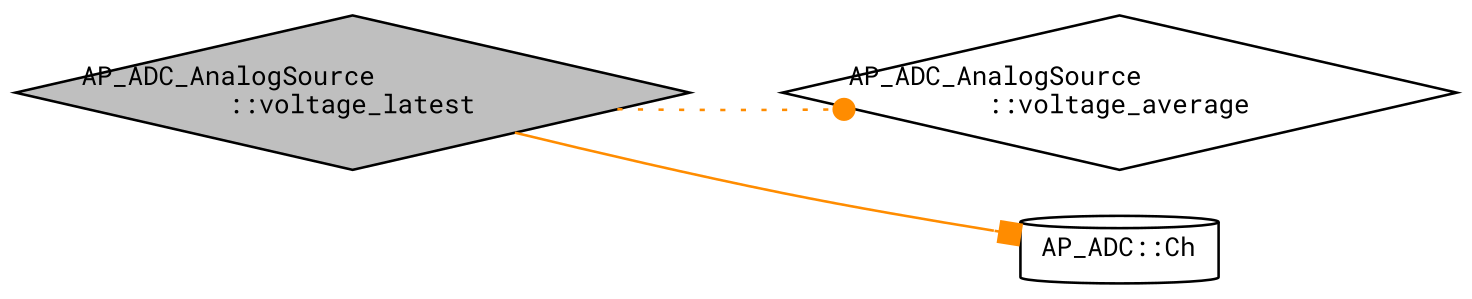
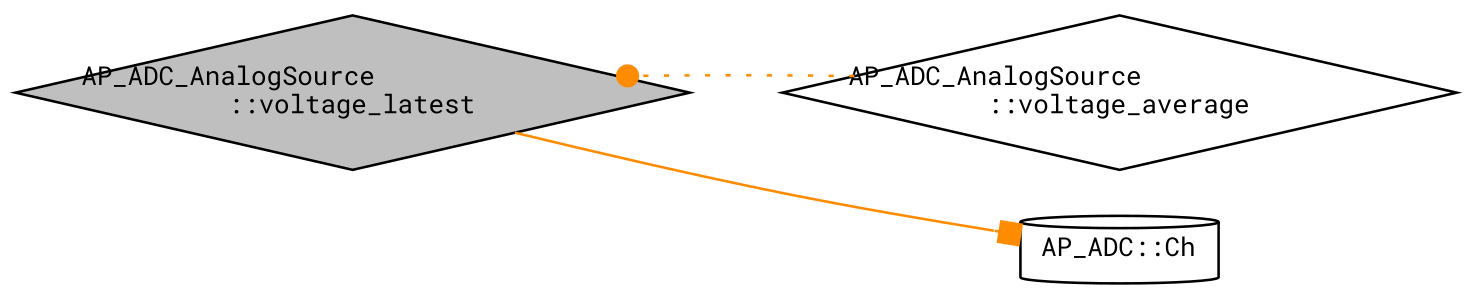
edge "AP_ADC_AnalogSource ::voltage_latest" -> "AP_ADC_AnalogSource ::voltage_average": reversed
